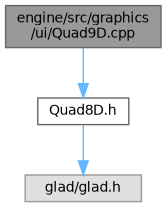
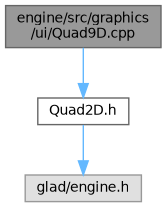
node "Quad8D.h": label "Quad8D.h" -> "Quad2D.h"
node "glad/glad.h": label "glad/glad.h" -> "glad/engine.h"
